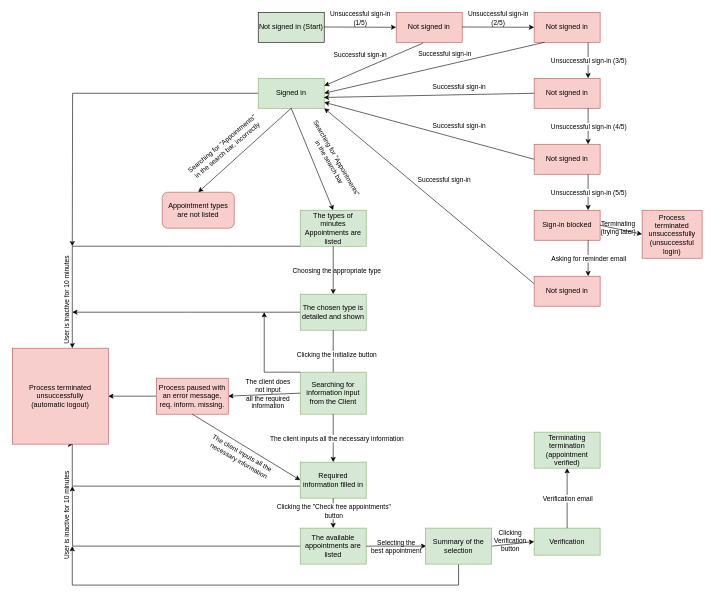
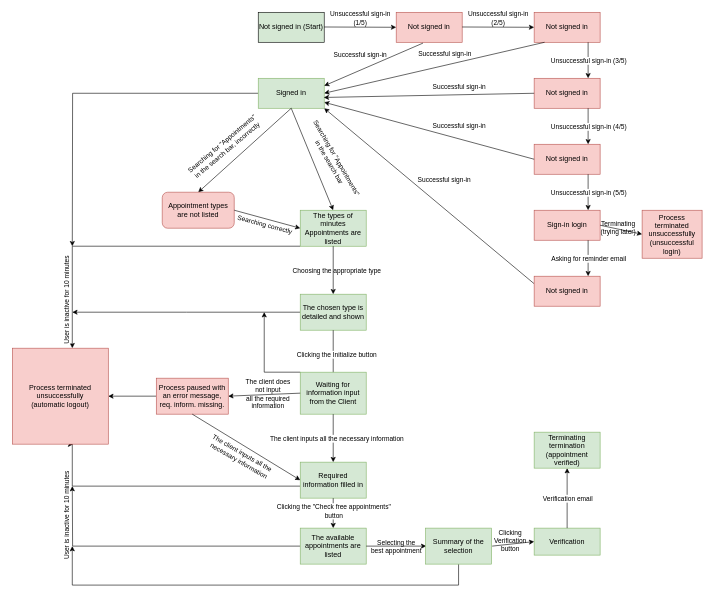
edge "Appointment types are not listed" -> "The types of minutes Appointments are listed": added, label "Searching correctly"
node "Sign-in blocked": label "Sign-in blocked" -> "Sign-in login"
node "Searching for information input from the Client": label "Searching for information input from the Client" -> "Waiting for information input from the Client"
